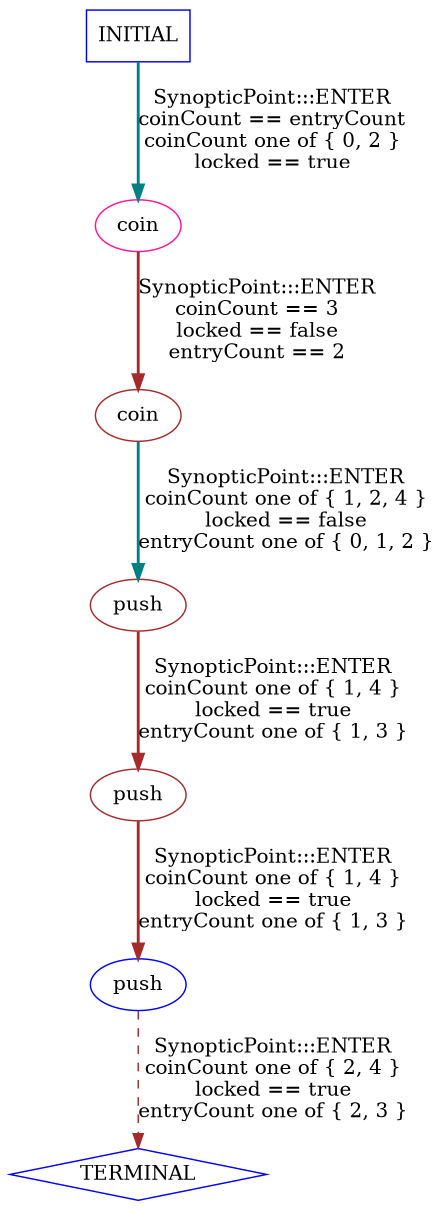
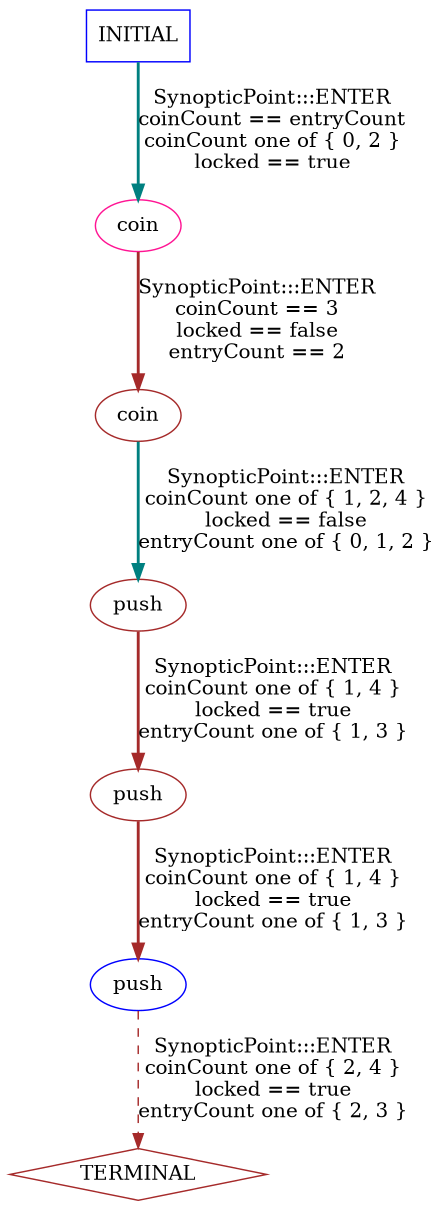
node "TERMINAL": color blue -> brown
